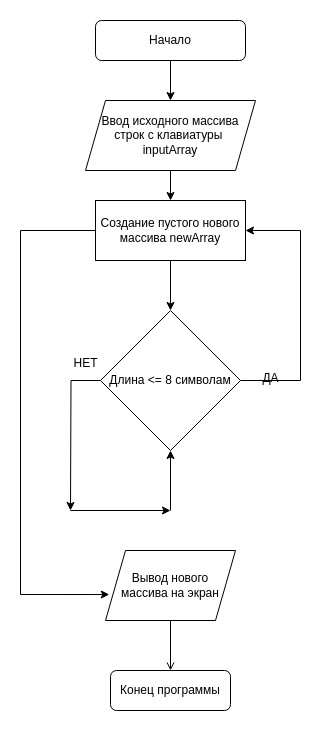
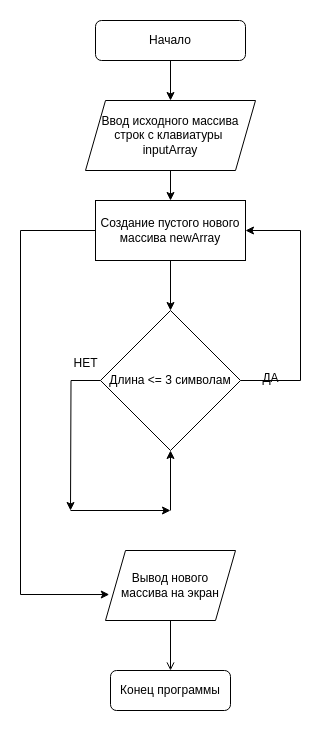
node "Длина <= 8 символам": label "Длина <= 8 символам" -> "Длина <= 3 символам"
